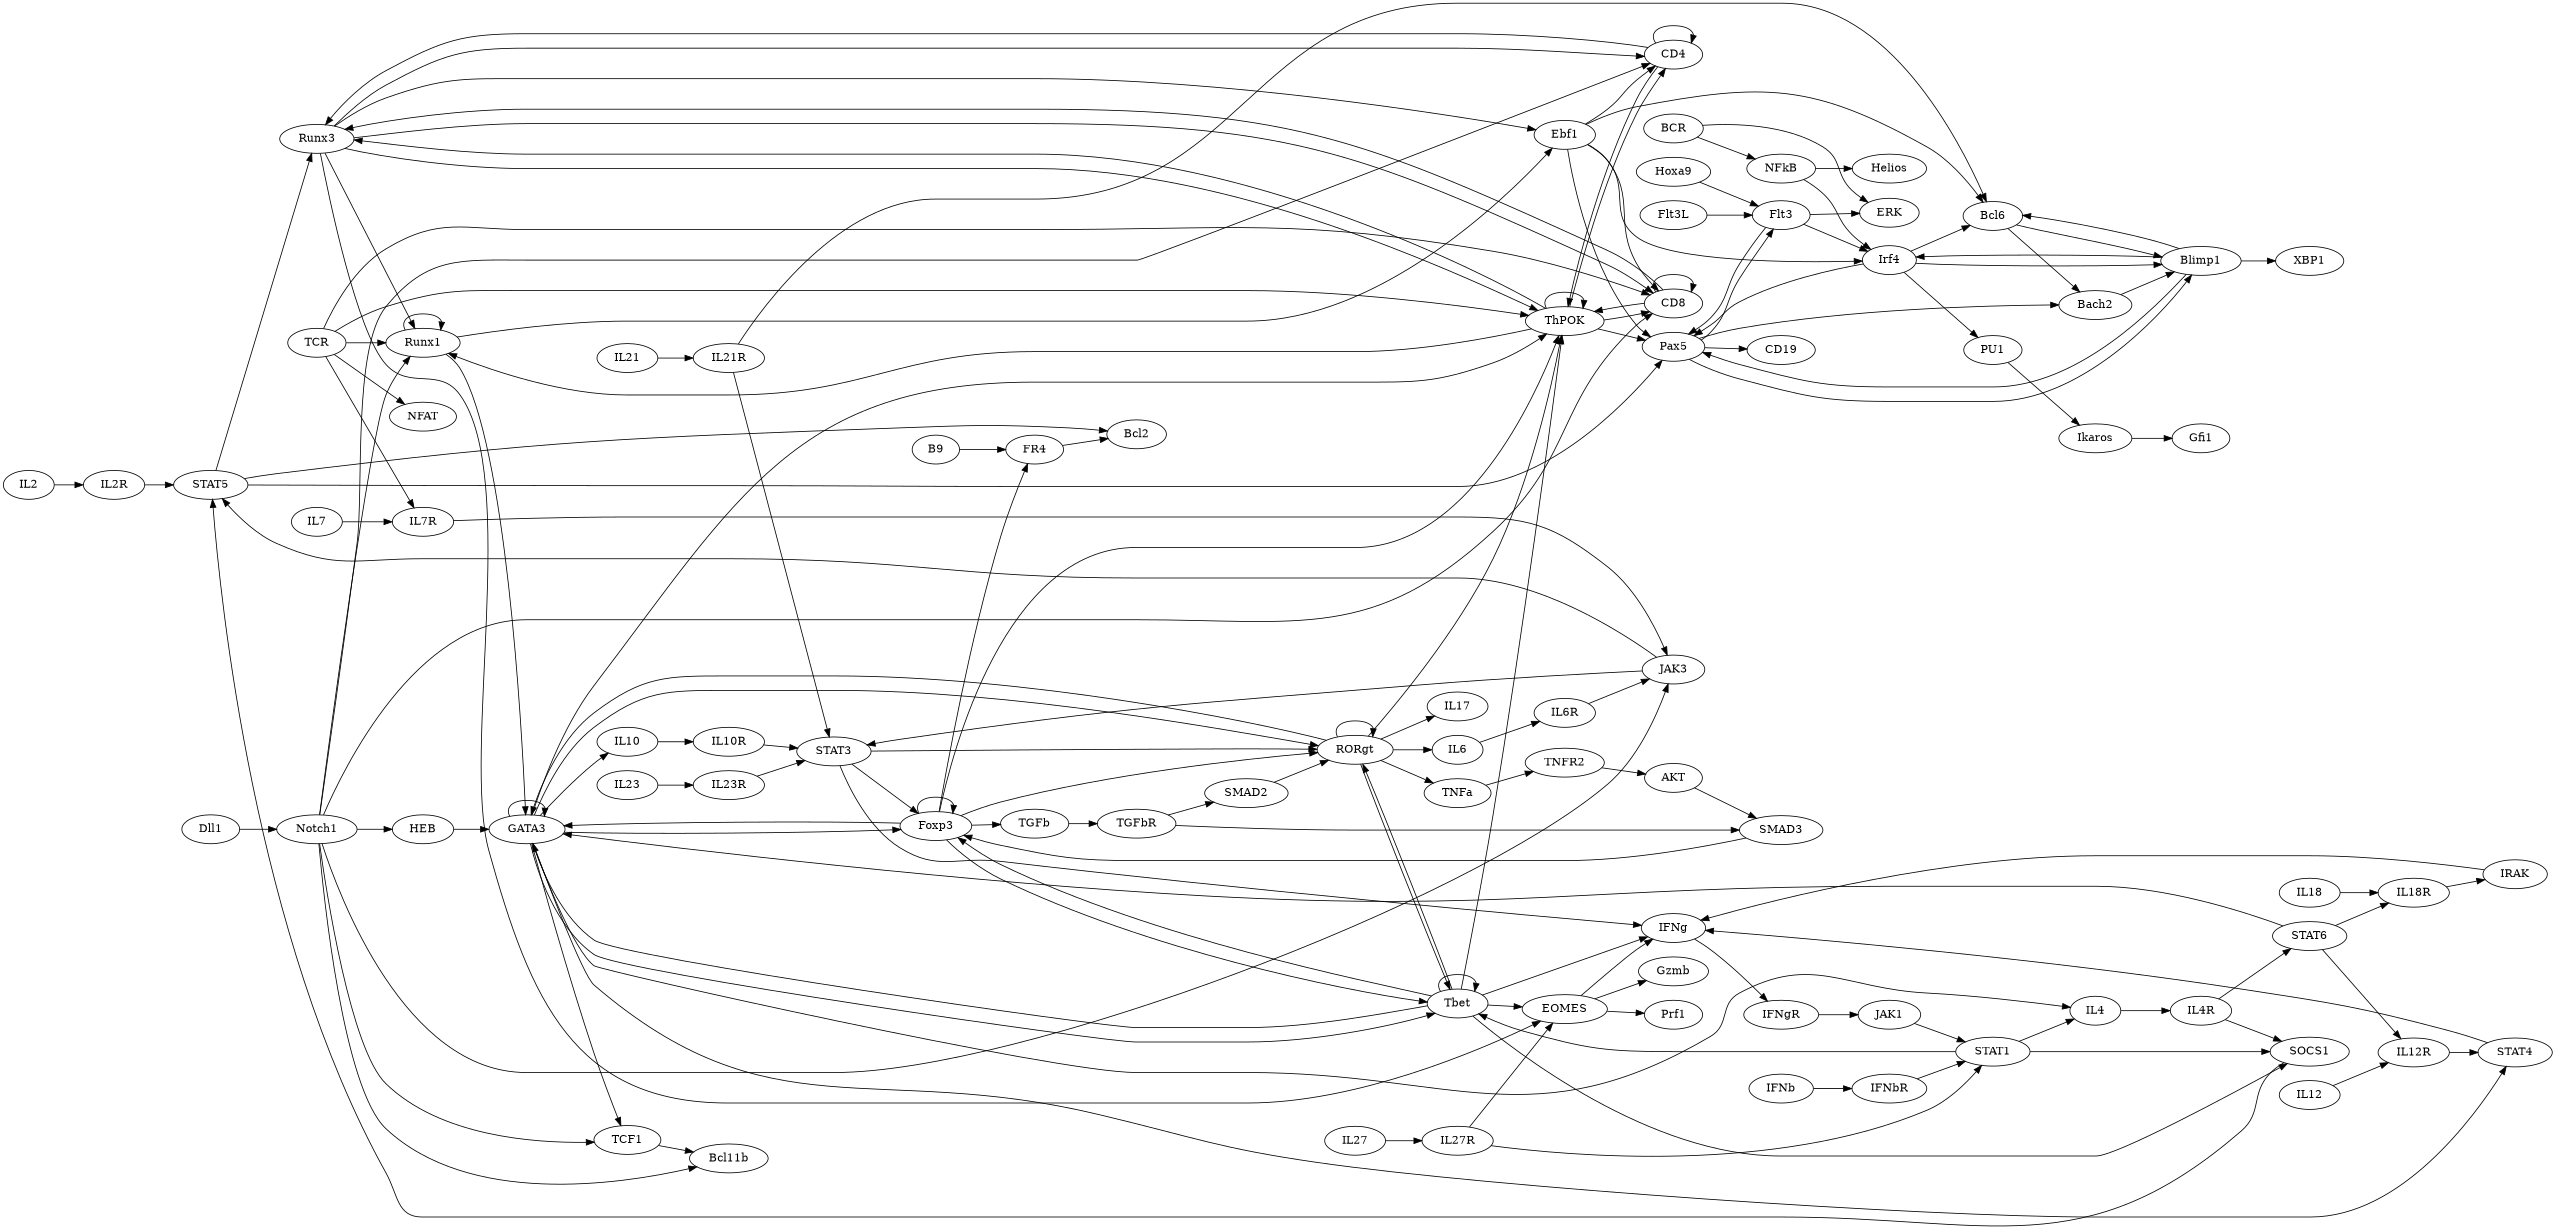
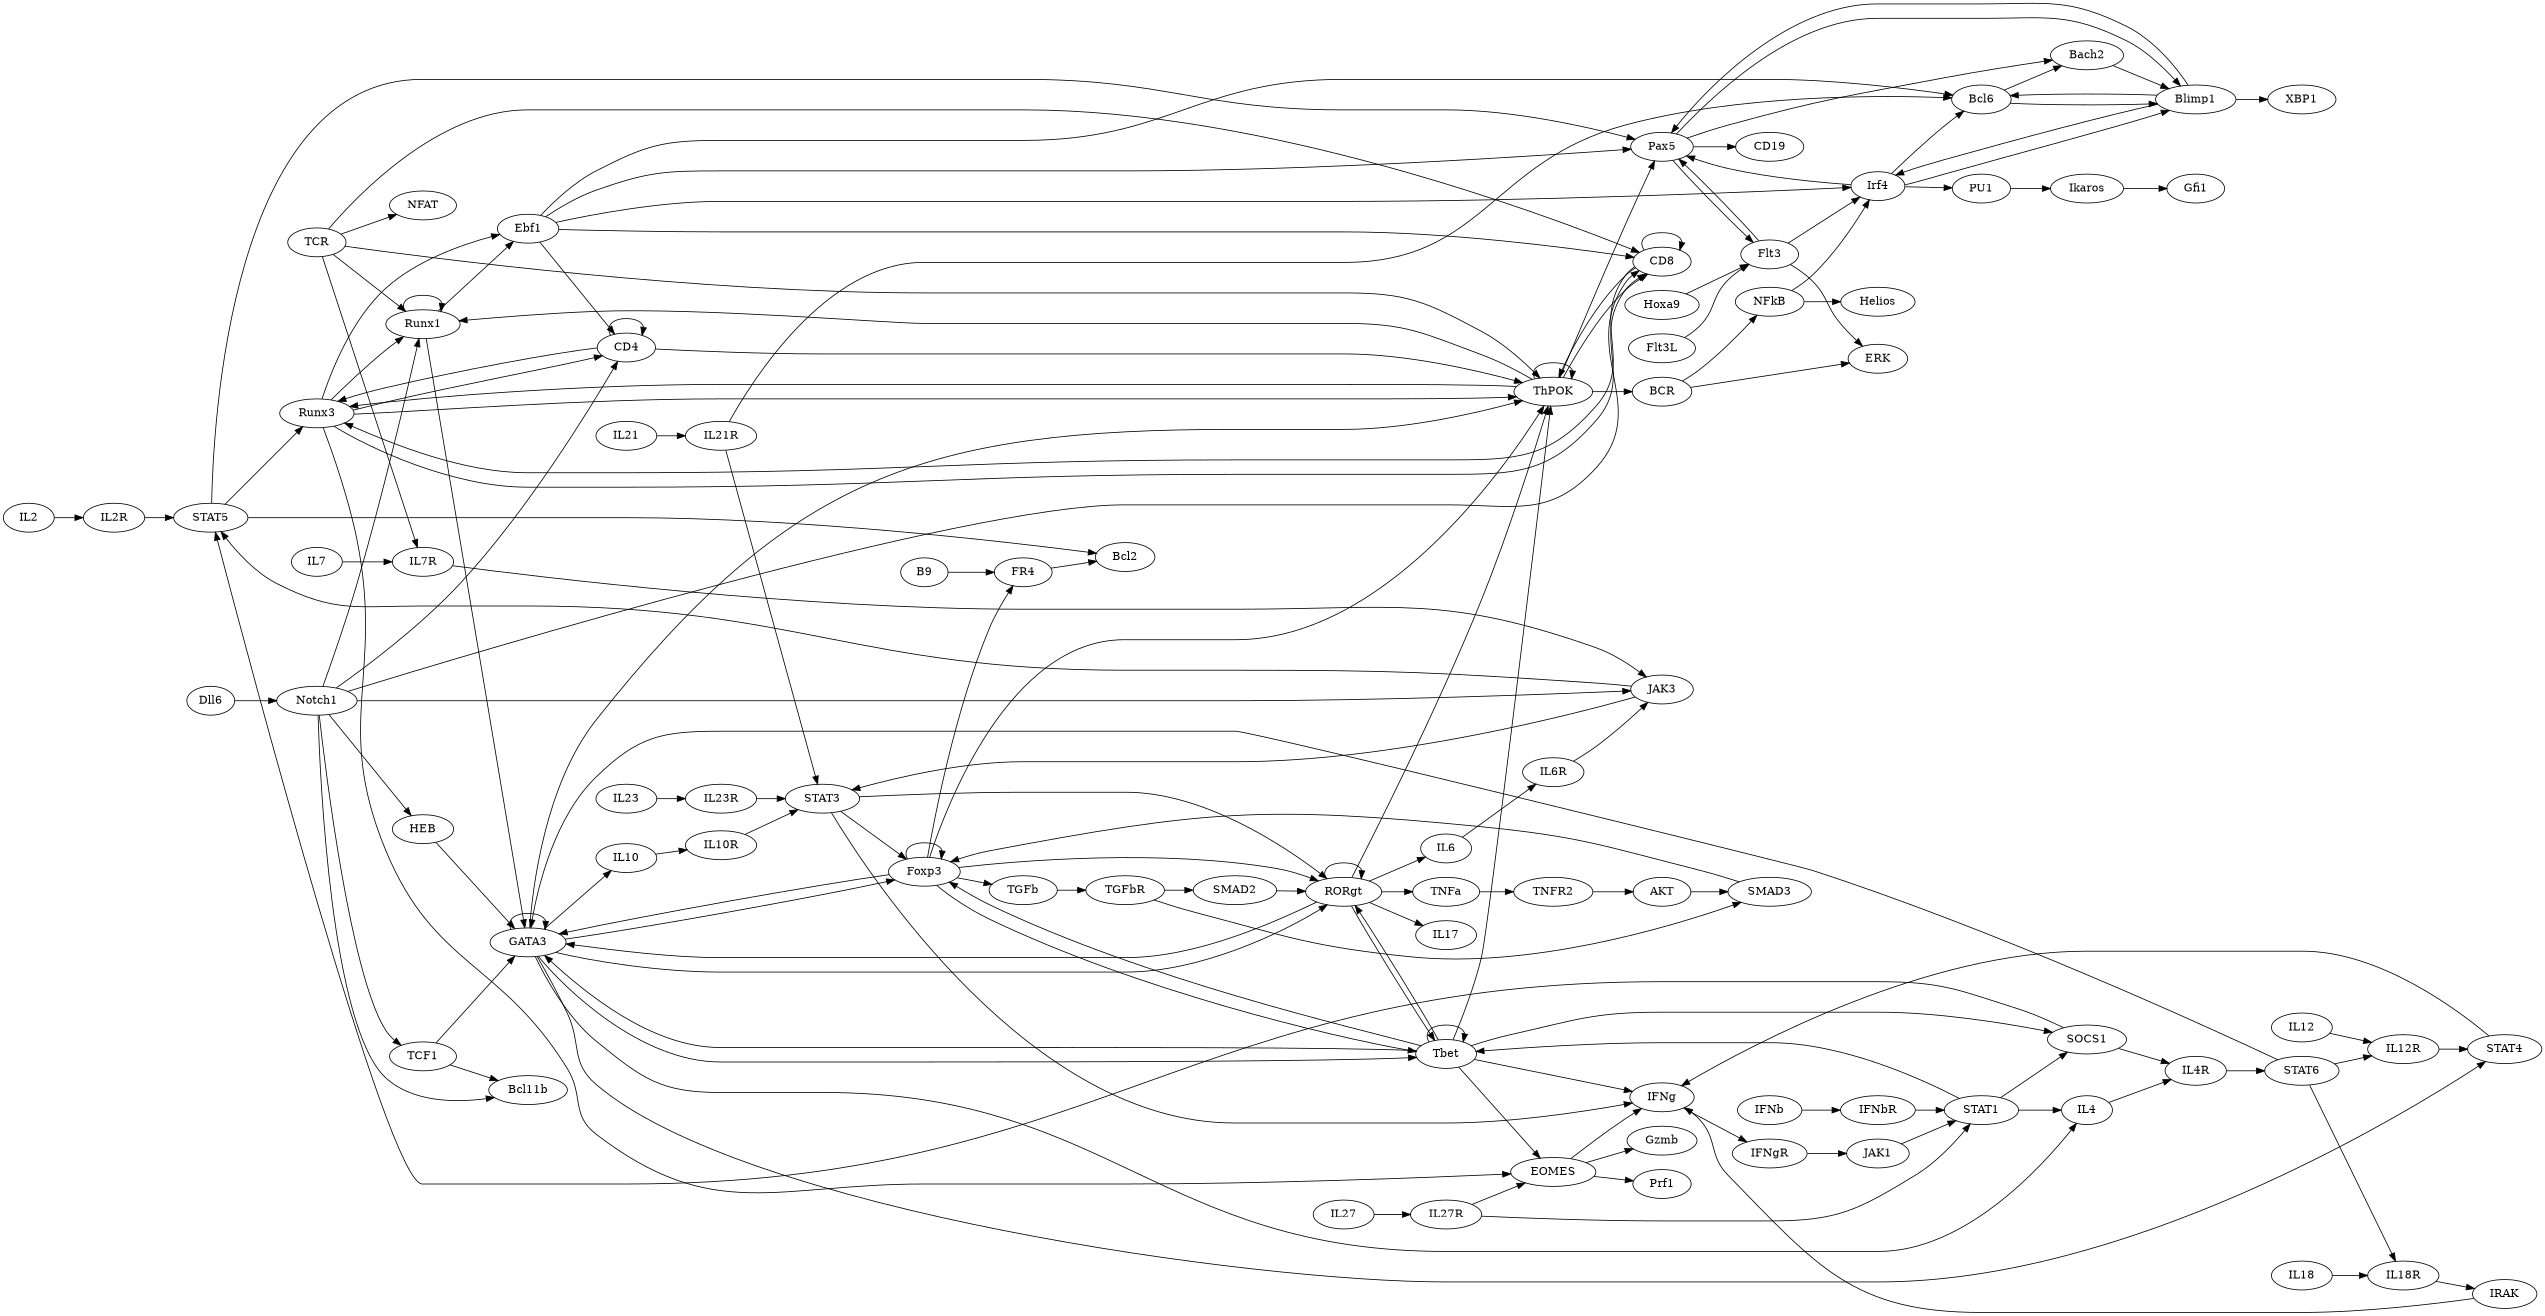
edge "ThPOK" -> "CD4": now "ThPOK" -> "BCR"
node "Dll1": label "Dll1" -> "Dll6"
edge "GATA3" -> "TCF1": reversed
edge "IL4R" -> "SOCS1": reversed
